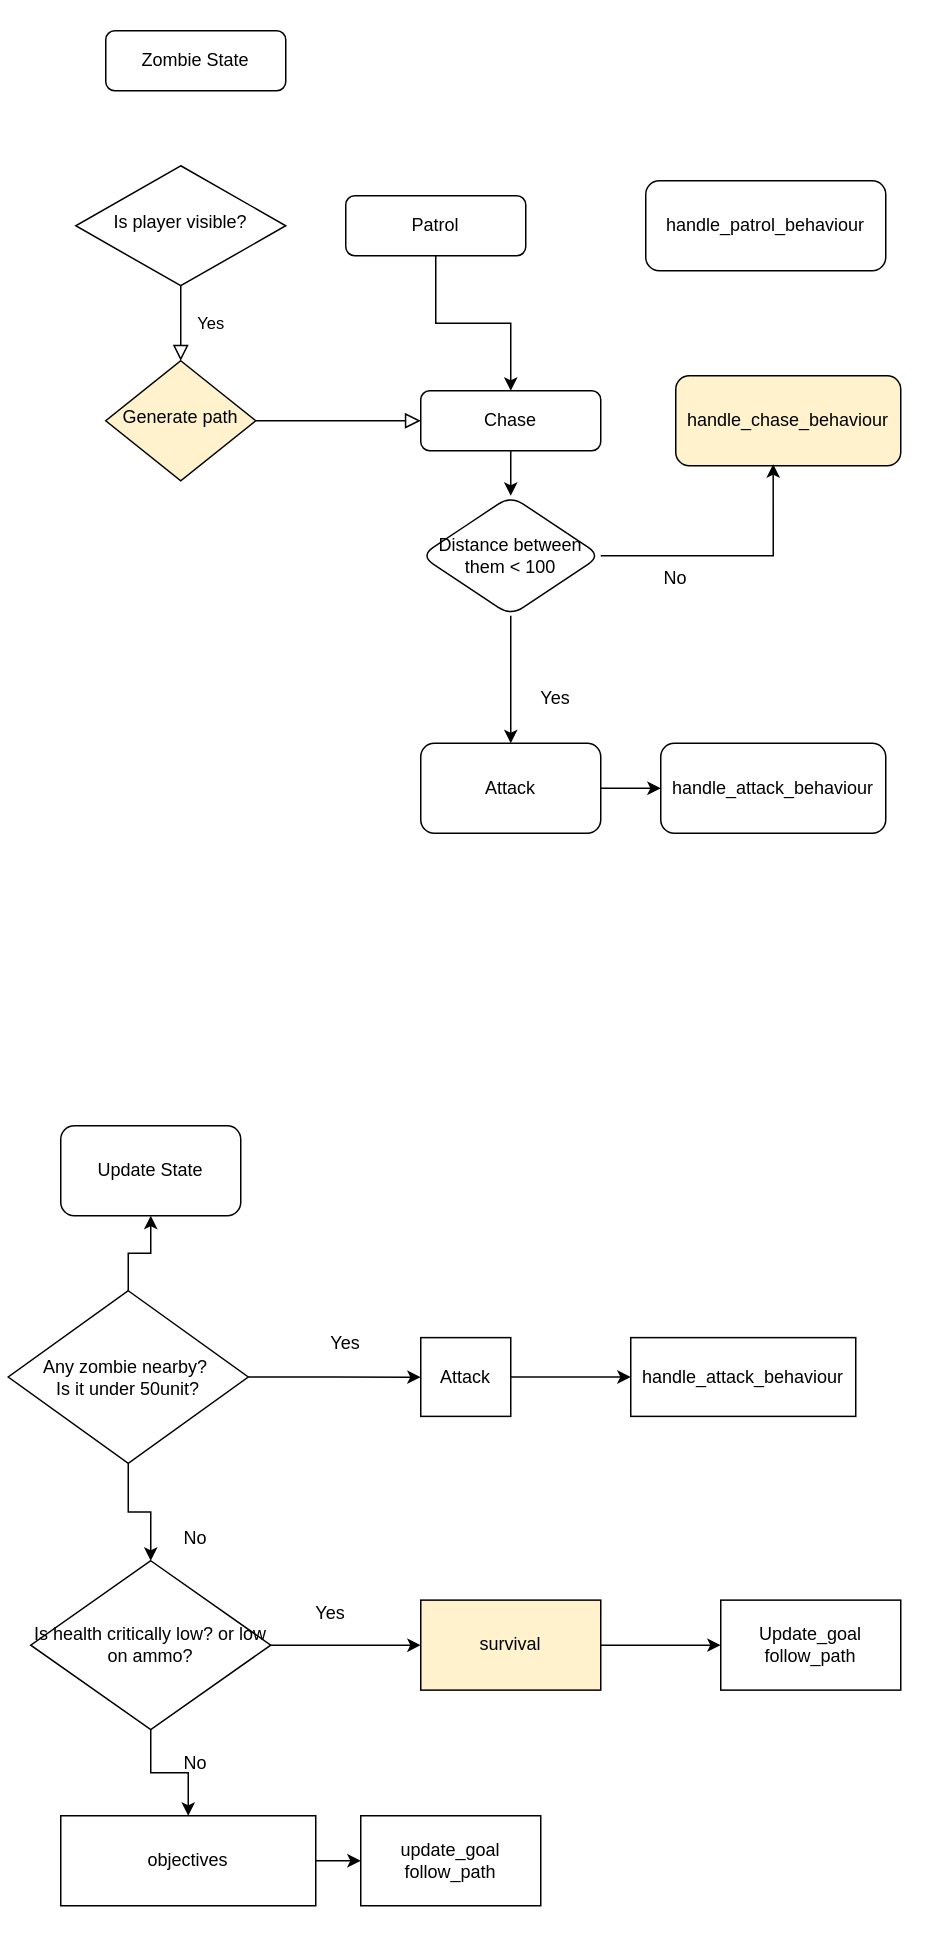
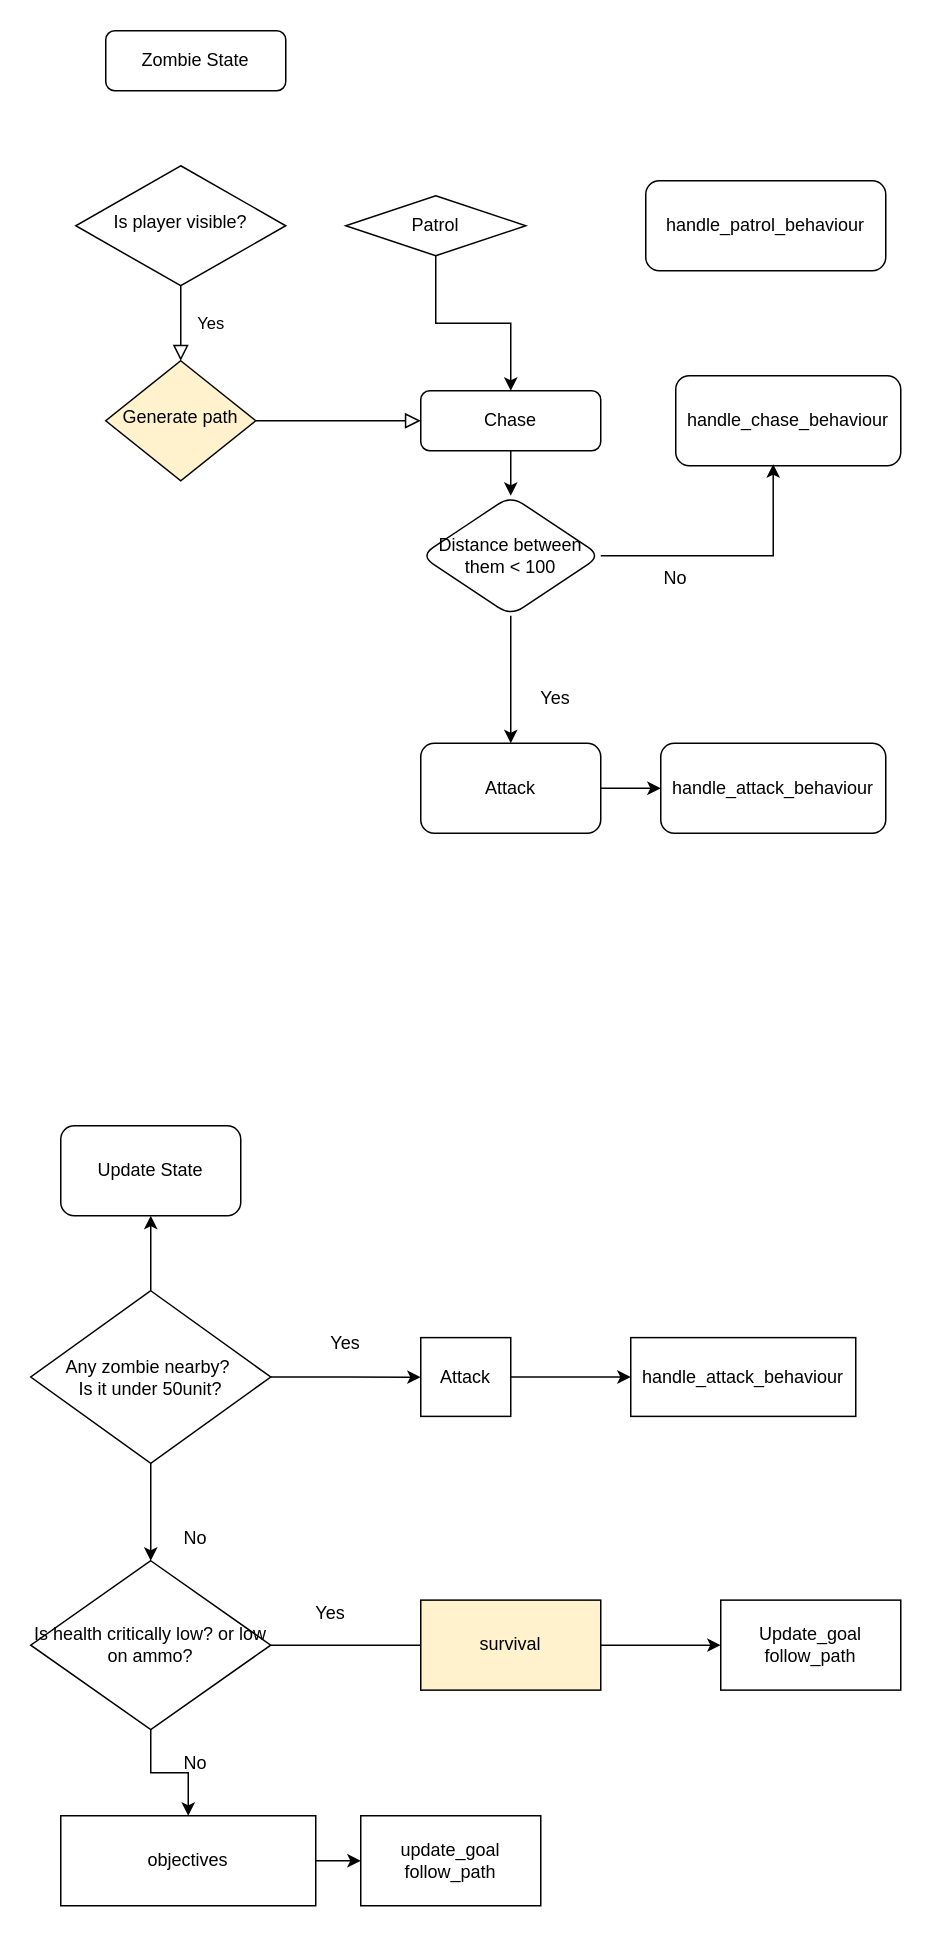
node "Patrol": shape rounded rectangle -> diamond
node "handle_chase_behaviour": fillcolor #fff2cc -> #ffffff
node "Any zombie nearby? Is it under 50unit?": moved (128, 1377) -> (151, 1377)
edge "Is health critically low? or low on ammo?" -> "survival": arrowhead classic -> none
